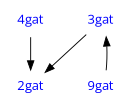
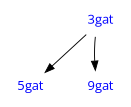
node "4gat": removed
edge "9gat" -> "3gat": reversed
node "2gat": label "2gat" -> "5gat"
